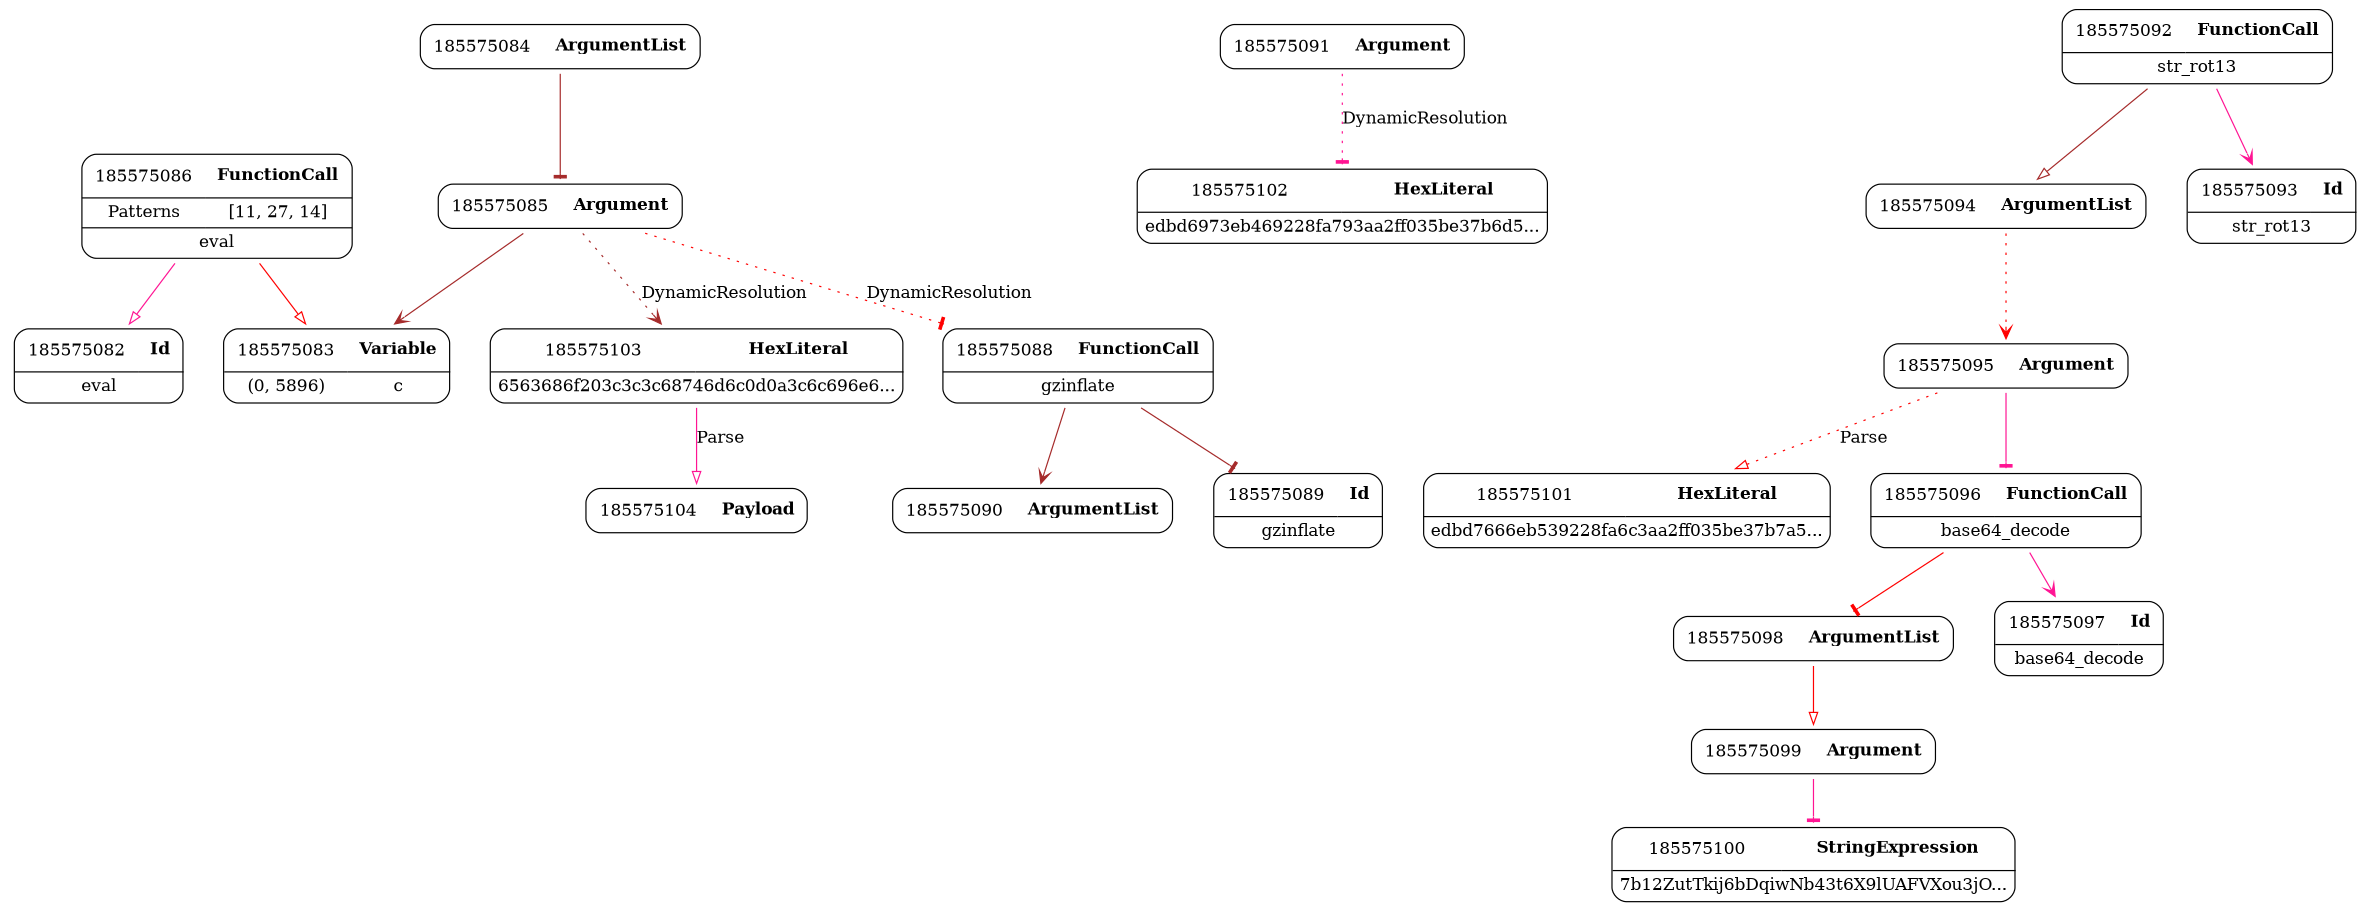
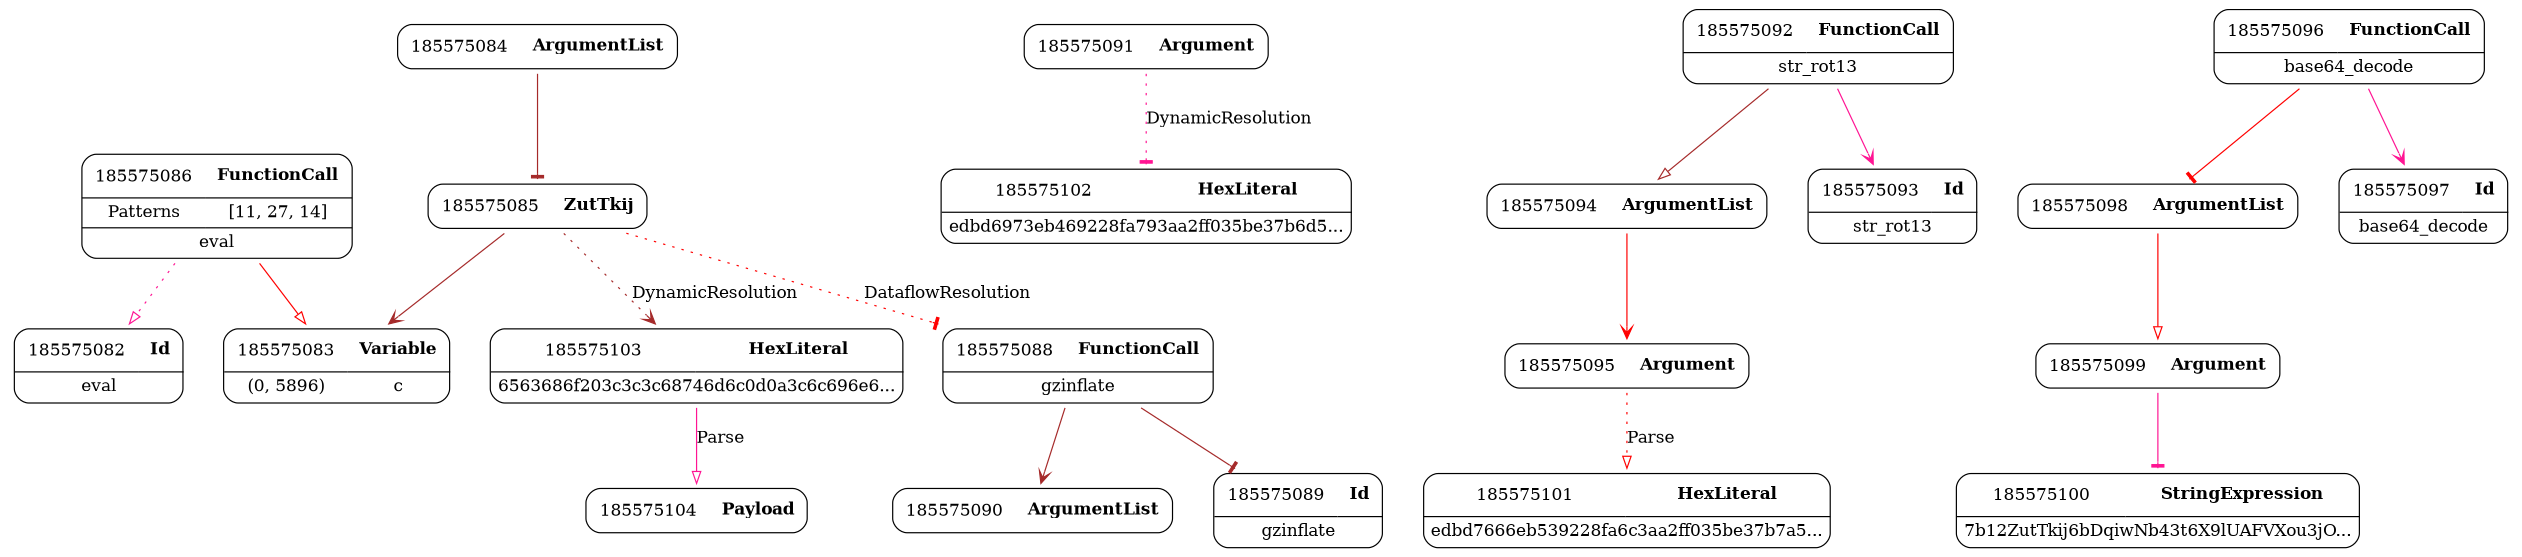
node "185575085": text "Argument" -> "ZutTkij"
edge "185575094" -> "185575095": style dotted -> solid
edge "185575086" -> "185575082": style solid -> dotted
edge "185575085" -> "185575088": label "DynamicResolution" -> "DataflowResolution"
edge "185575095" -> "185575096": removed
